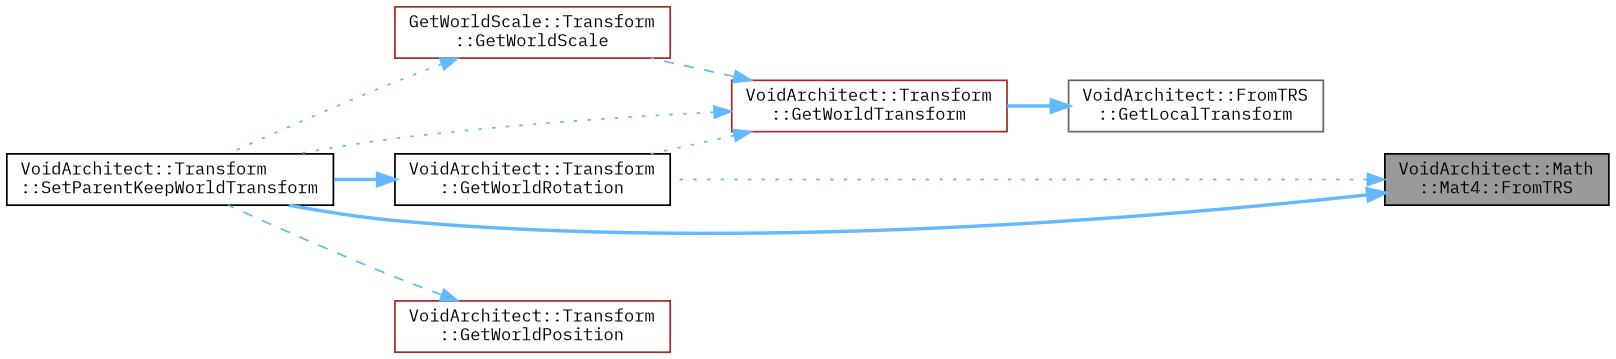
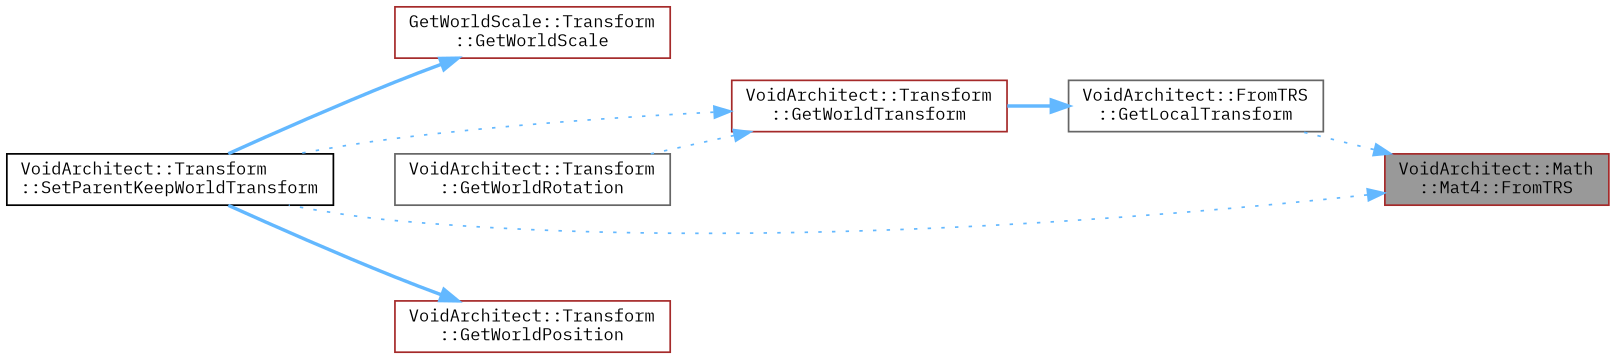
edge "GetWorldScale::Transform ::GetWorldScale" -> "VoidArchitect::Transform ::GetWorldTransform": removed
edge "VoidArchitect::Transform ::SetParentKeepWorldTransform" -> "GetWorldScale::Transform ::GetWorldScale": style dotted -> bold
edge "VoidArchitect::Transform ::SetParentKeepWorldTransform" -> "VoidArchitect::Transform ::GetWorldRotation": removed
node "VoidArchitect::Transform ::GetWorldRotation": color black -> gray40
edge "VoidArchitect::Transform ::GetWorldRotation" -> "VoidArchitect::Math ::Mat4::FromTRS": now "VoidArchitect::FromTRS ::GetLocalTransform" -> "VoidArchitect::Math ::Mat4::FromTRS"
node "VoidArchitect::Math ::Mat4::FromTRS": color black -> brown
edge "VoidArchitect::Transform ::SetParentKeepWorldTransform" -> "VoidArchitect::Math ::Mat4::FromTRS": style bold -> dotted
edge "VoidArchitect::Transform ::SetParentKeepWorldTransform" -> "VoidArchitect::Transform ::GetWorldPosition": style dashed -> bold
